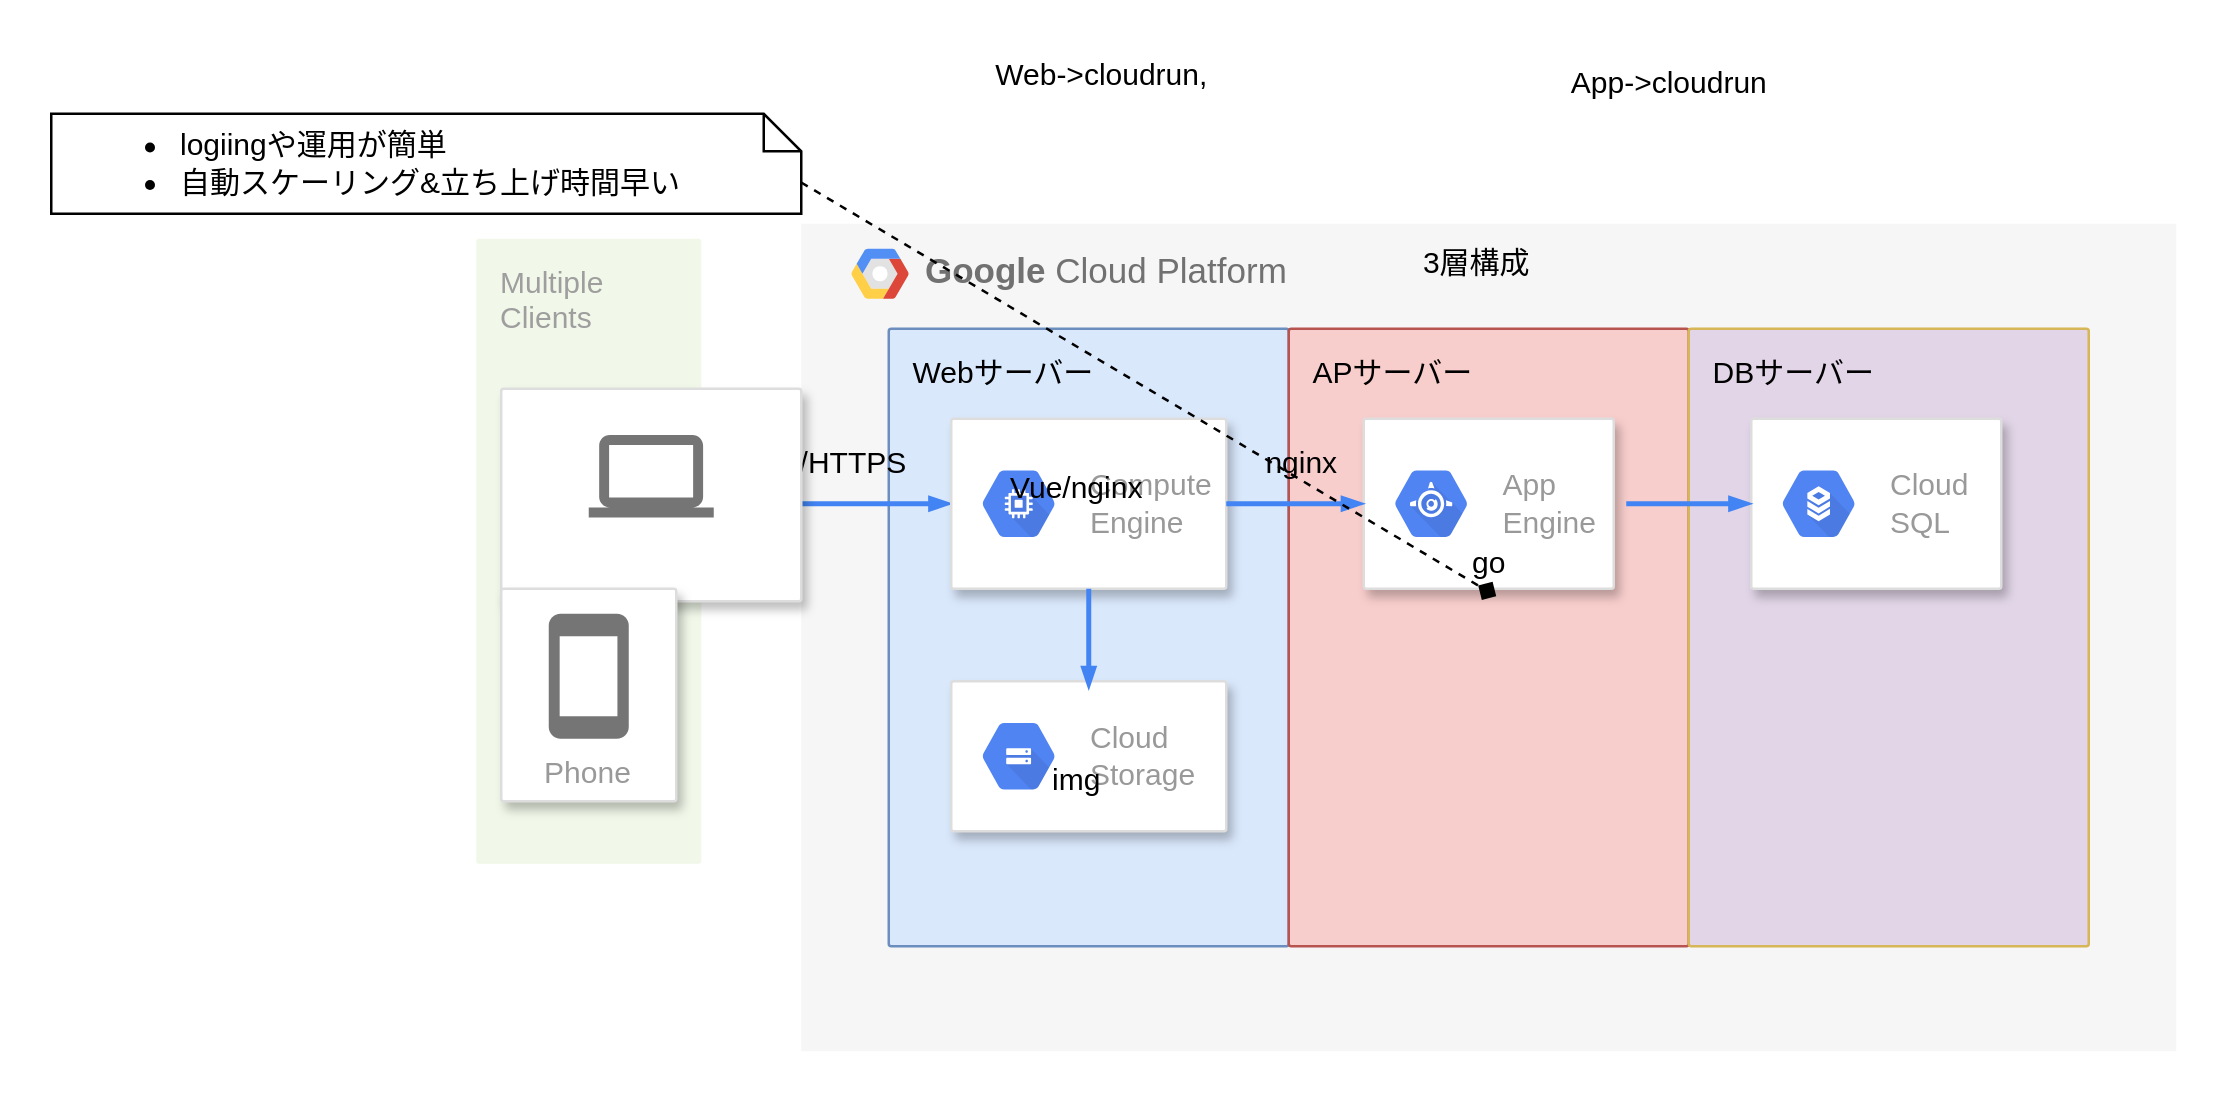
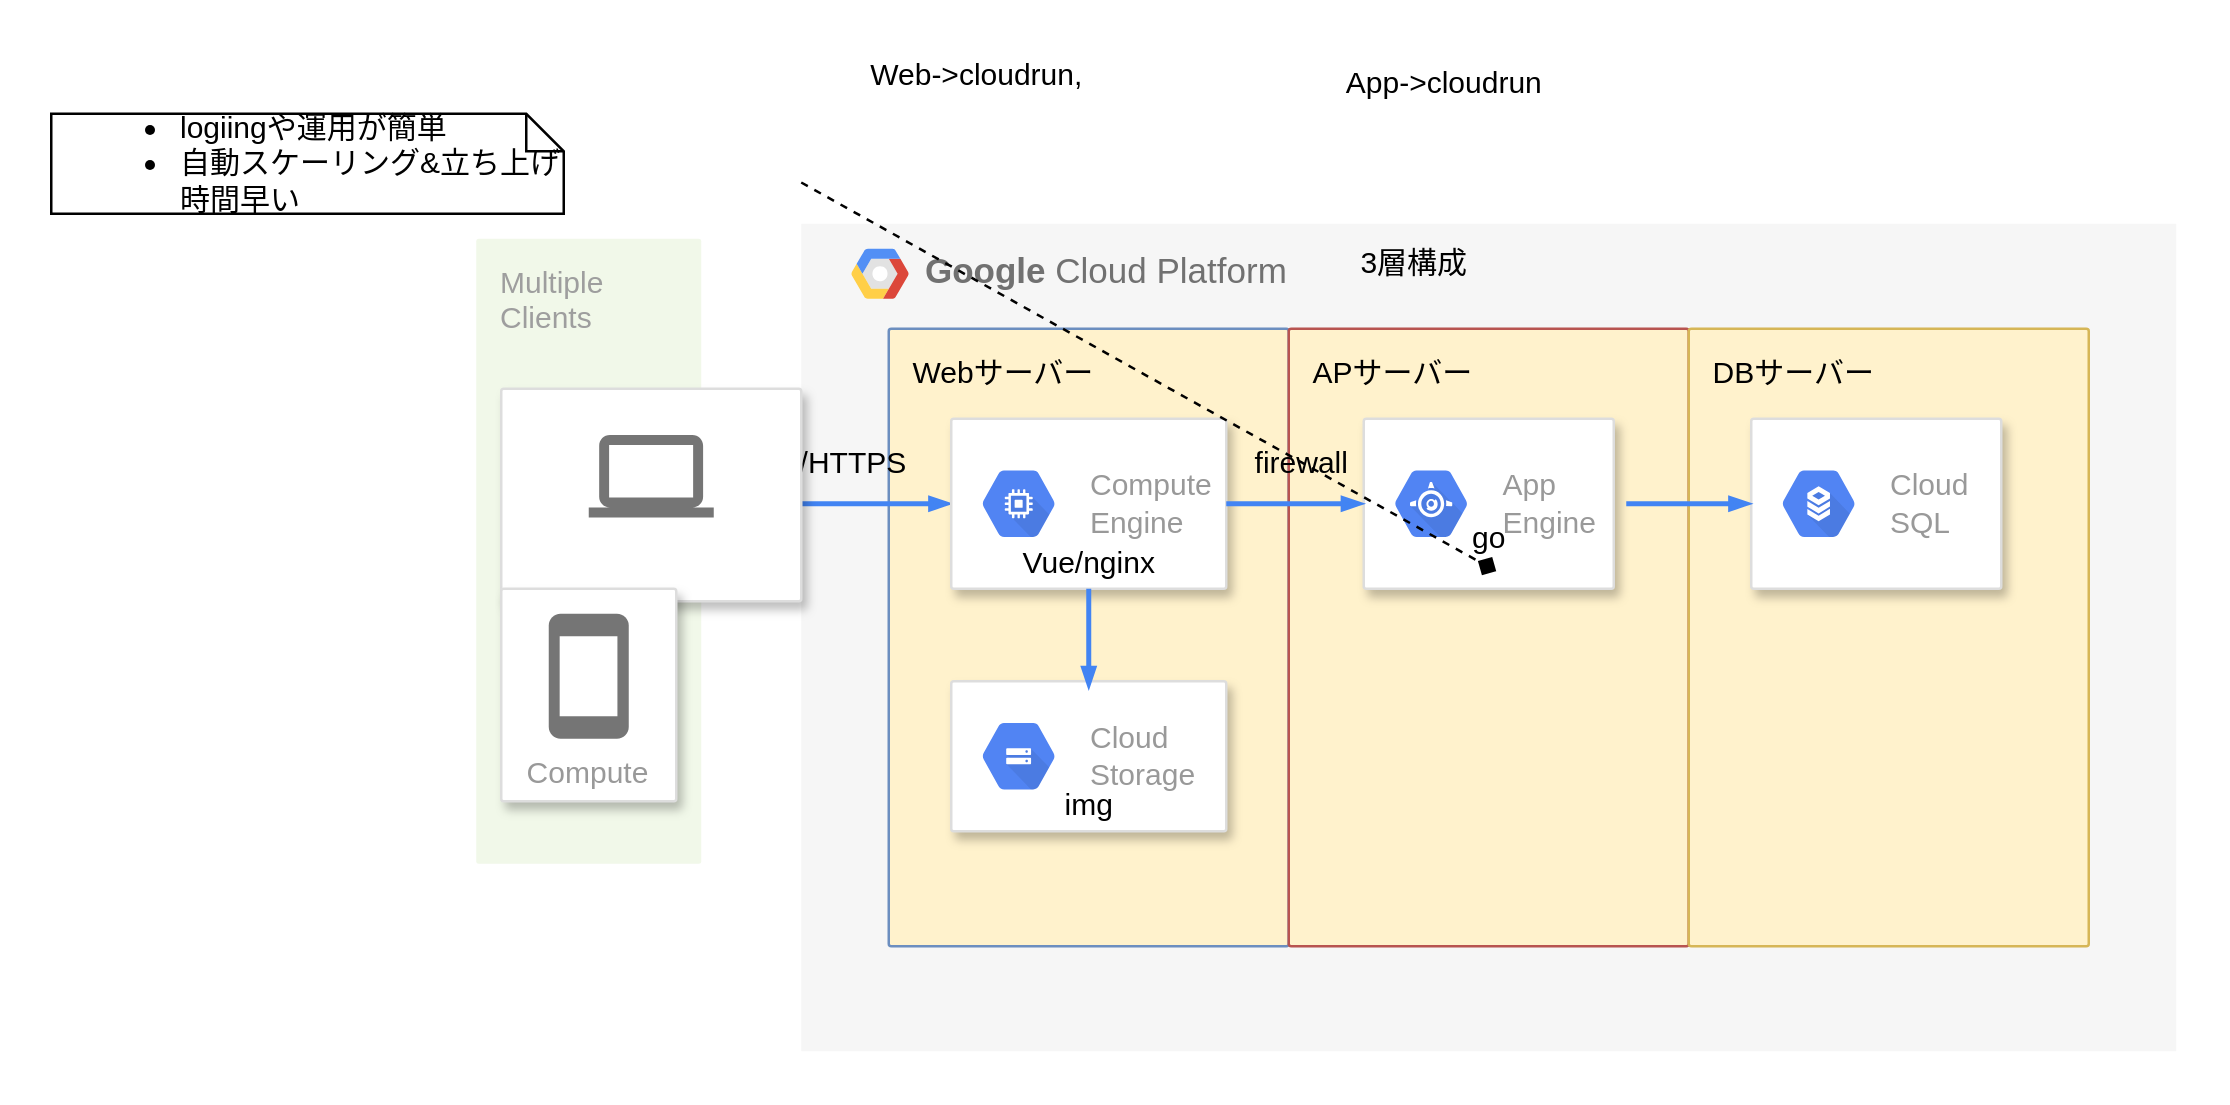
node "Web->cloudrun,": moved (1101, 76) -> (976, 76)
node "App->cloudrun": moved (1669, 84) -> (1444, 84)
node "logiingや運用が簡単 自動スケーリング&立ち上げ時間早い": size 750x100 -> 513x100
node "3層構成": moved (1476, 264) -> (1414, 264)
node "nginx": label "nginx" -> "firewall"
node "Vue/nginx": moved (1076, 489) -> (1089, 564)
node "go": moved (1489, 564) -> (1489, 539)
node "Webサーバー": fillcolor #dae8fc -> #fff2cc
node "APサーバー": fillcolor #f8cecc -> #fff2cc
node "DBサーバー": fillcolor #e1d5e7 -> #fff2cc
node "Phone": label "Phone" -> "Compute"
node "img": moved (1076, 781) -> (1089, 806)
